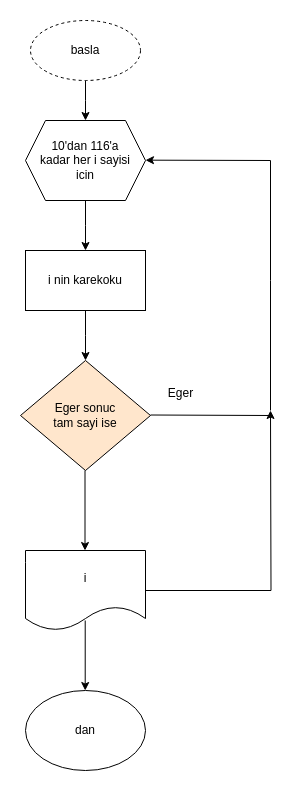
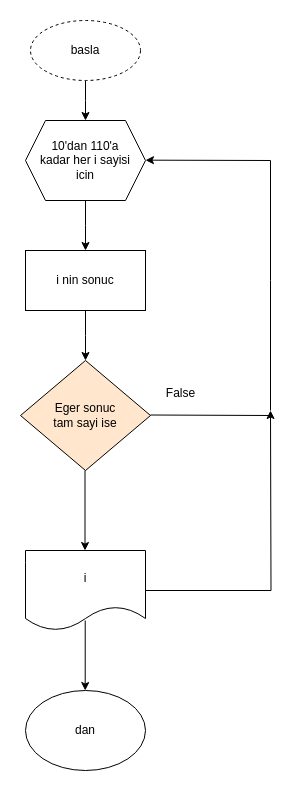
node "10'dan 116'a kadar her i sayisi icin": label "10'dan 116'a kadar her i sayisi icin" -> "10'dan 110'a kadar her i sayisi icin"
node "i nin karekoku": label "i nin karekoku" -> "i nin sonuc"
node "Eger": label "Eger" -> "False"
